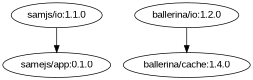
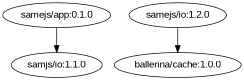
node "ballerina/io:1.2.0": label "ballerina/io:1.2.0" -> "samejs/io:1.2.0"
edge "samjs/io:1.1.0" -> "samejs/app:0.1.0": reversed
node "ballerina/cache:1.4.0": label "ballerina/cache:1.4.0" -> "ballerina/cache:1.0.0"
